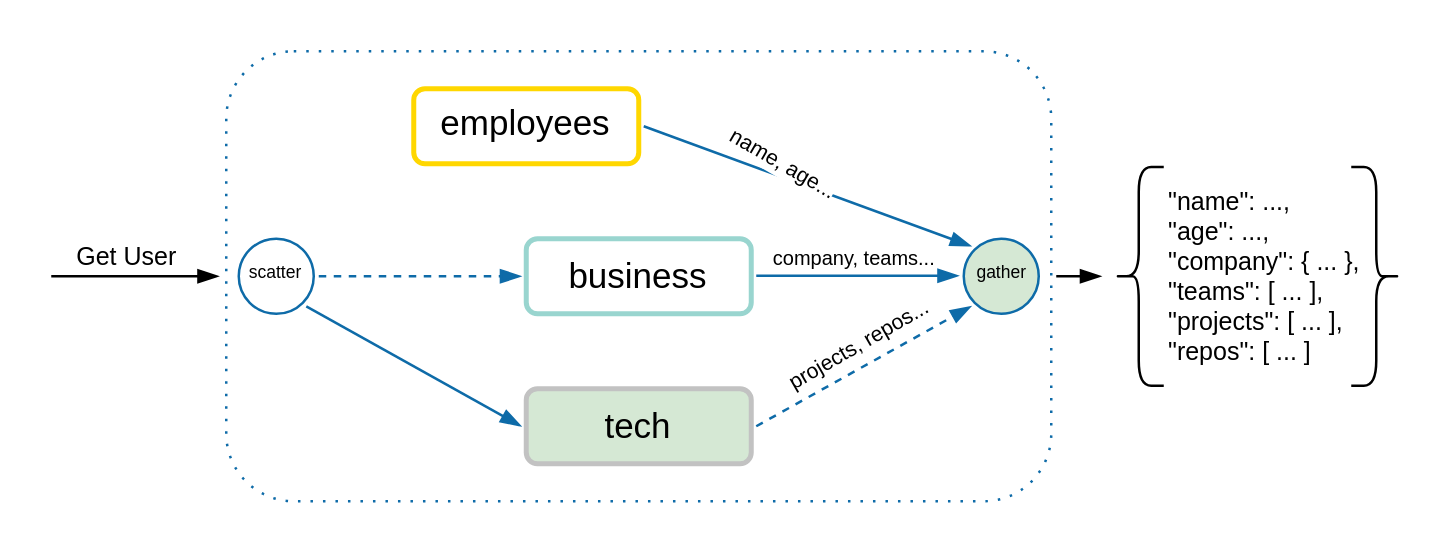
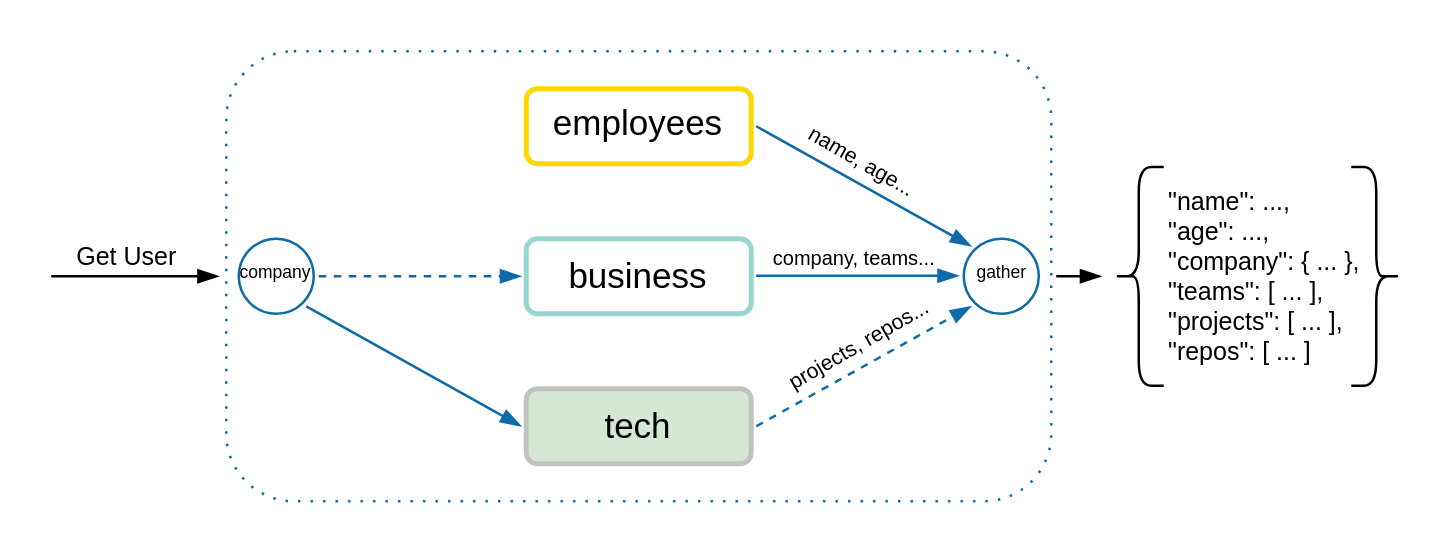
node "employees": moved (526, 126) -> (639, 126)
node "scatter": label "scatter" -> "company"
node "gather": fillcolor #d5e8d4 -> #ffffff
